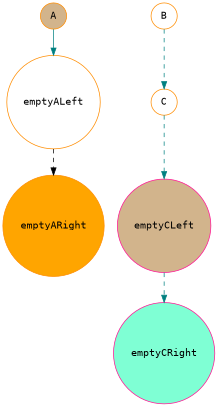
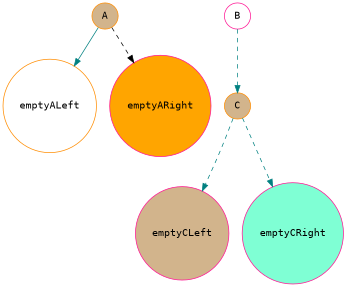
node "B": color darkorange -> deeppink
node "C": fillcolor white -> tan
edge "emptyALeft" -> "emptyARight": now "A" -> "emptyARight"
node "emptyARight": color darkorange -> deeppink
edge "emptyCLeft" -> "emptyCRight": now "C" -> "emptyCRight"
